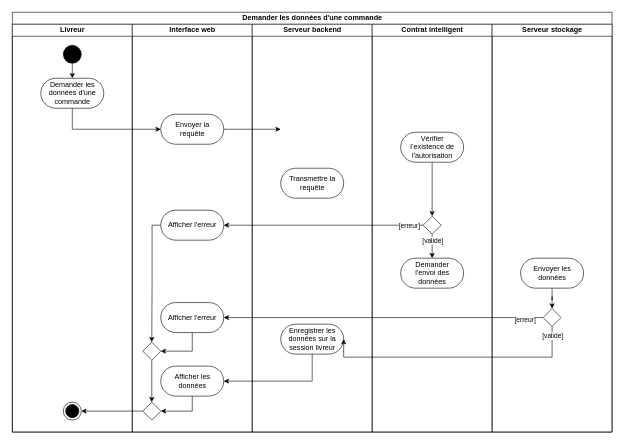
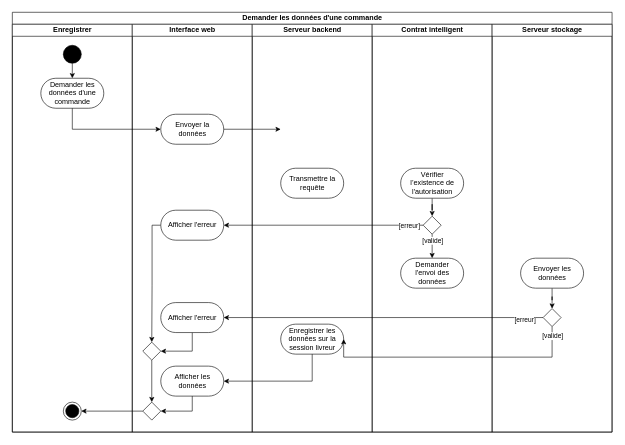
node "Livreur": label "Livreur" -> "Enregistrer"
node "Envoyer la requête": label "Envoyer la requête" -> "Envoyer la données"
node "Vérifier l’existence de l'autorisation": moved (432, 147) -> (432, 183)
